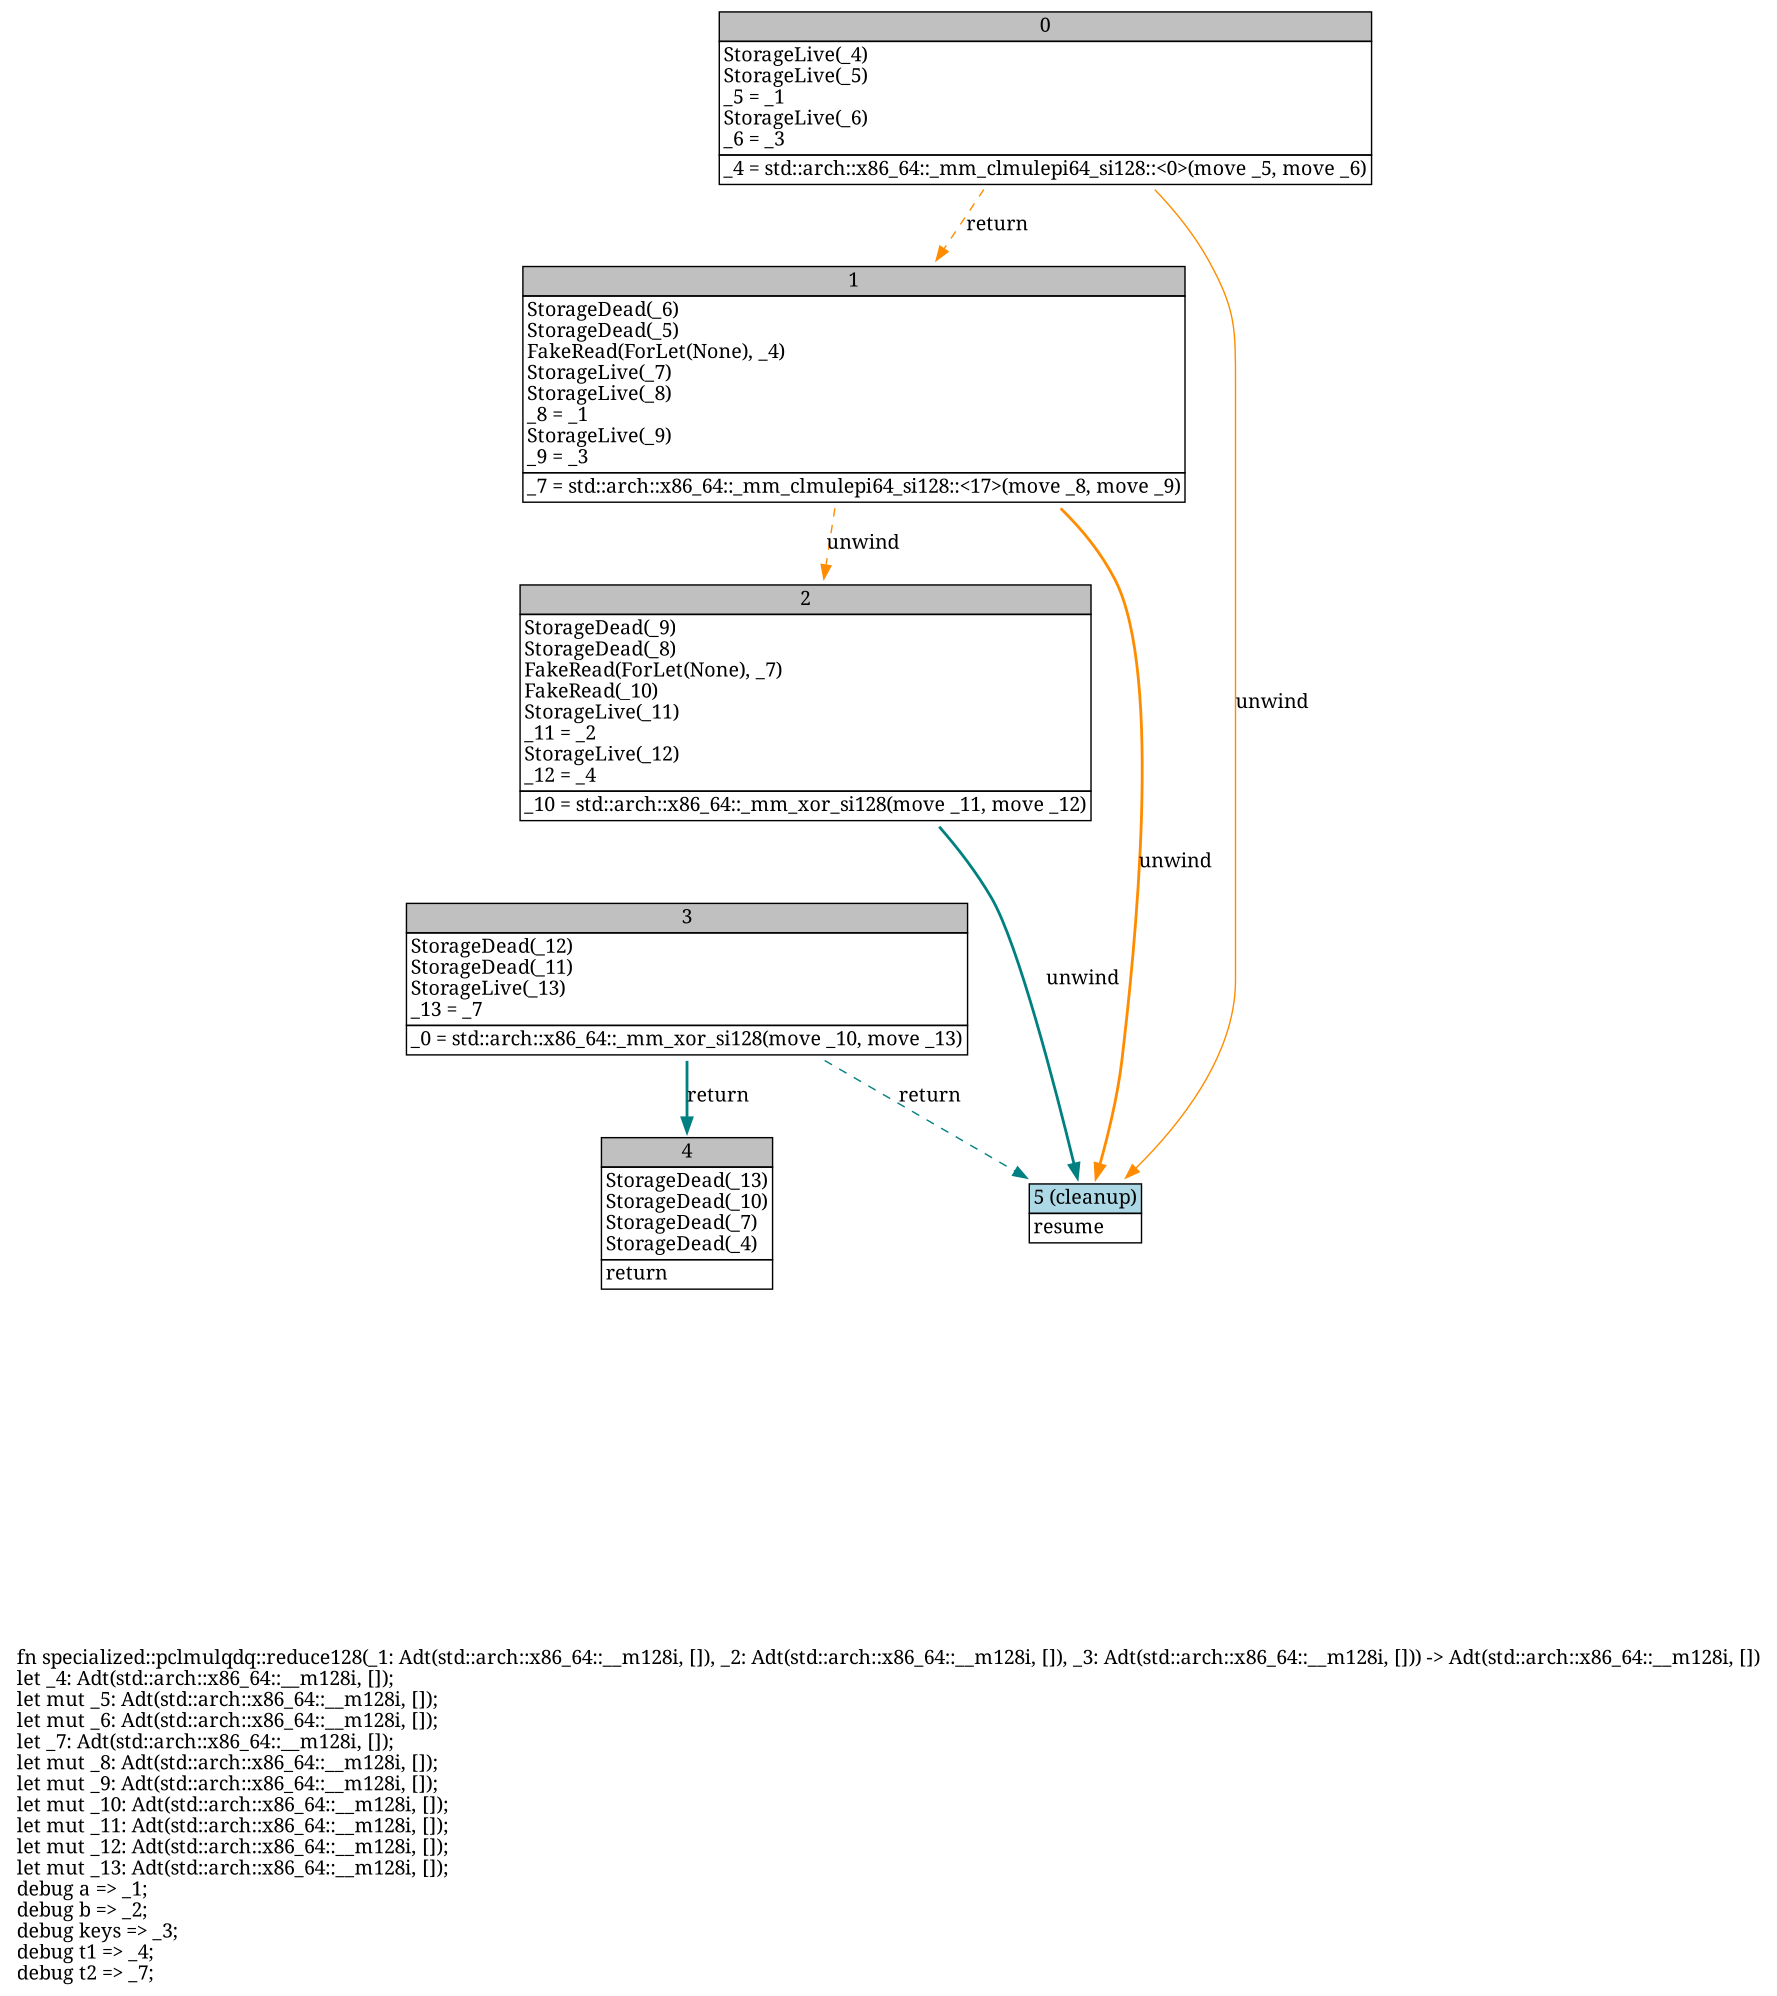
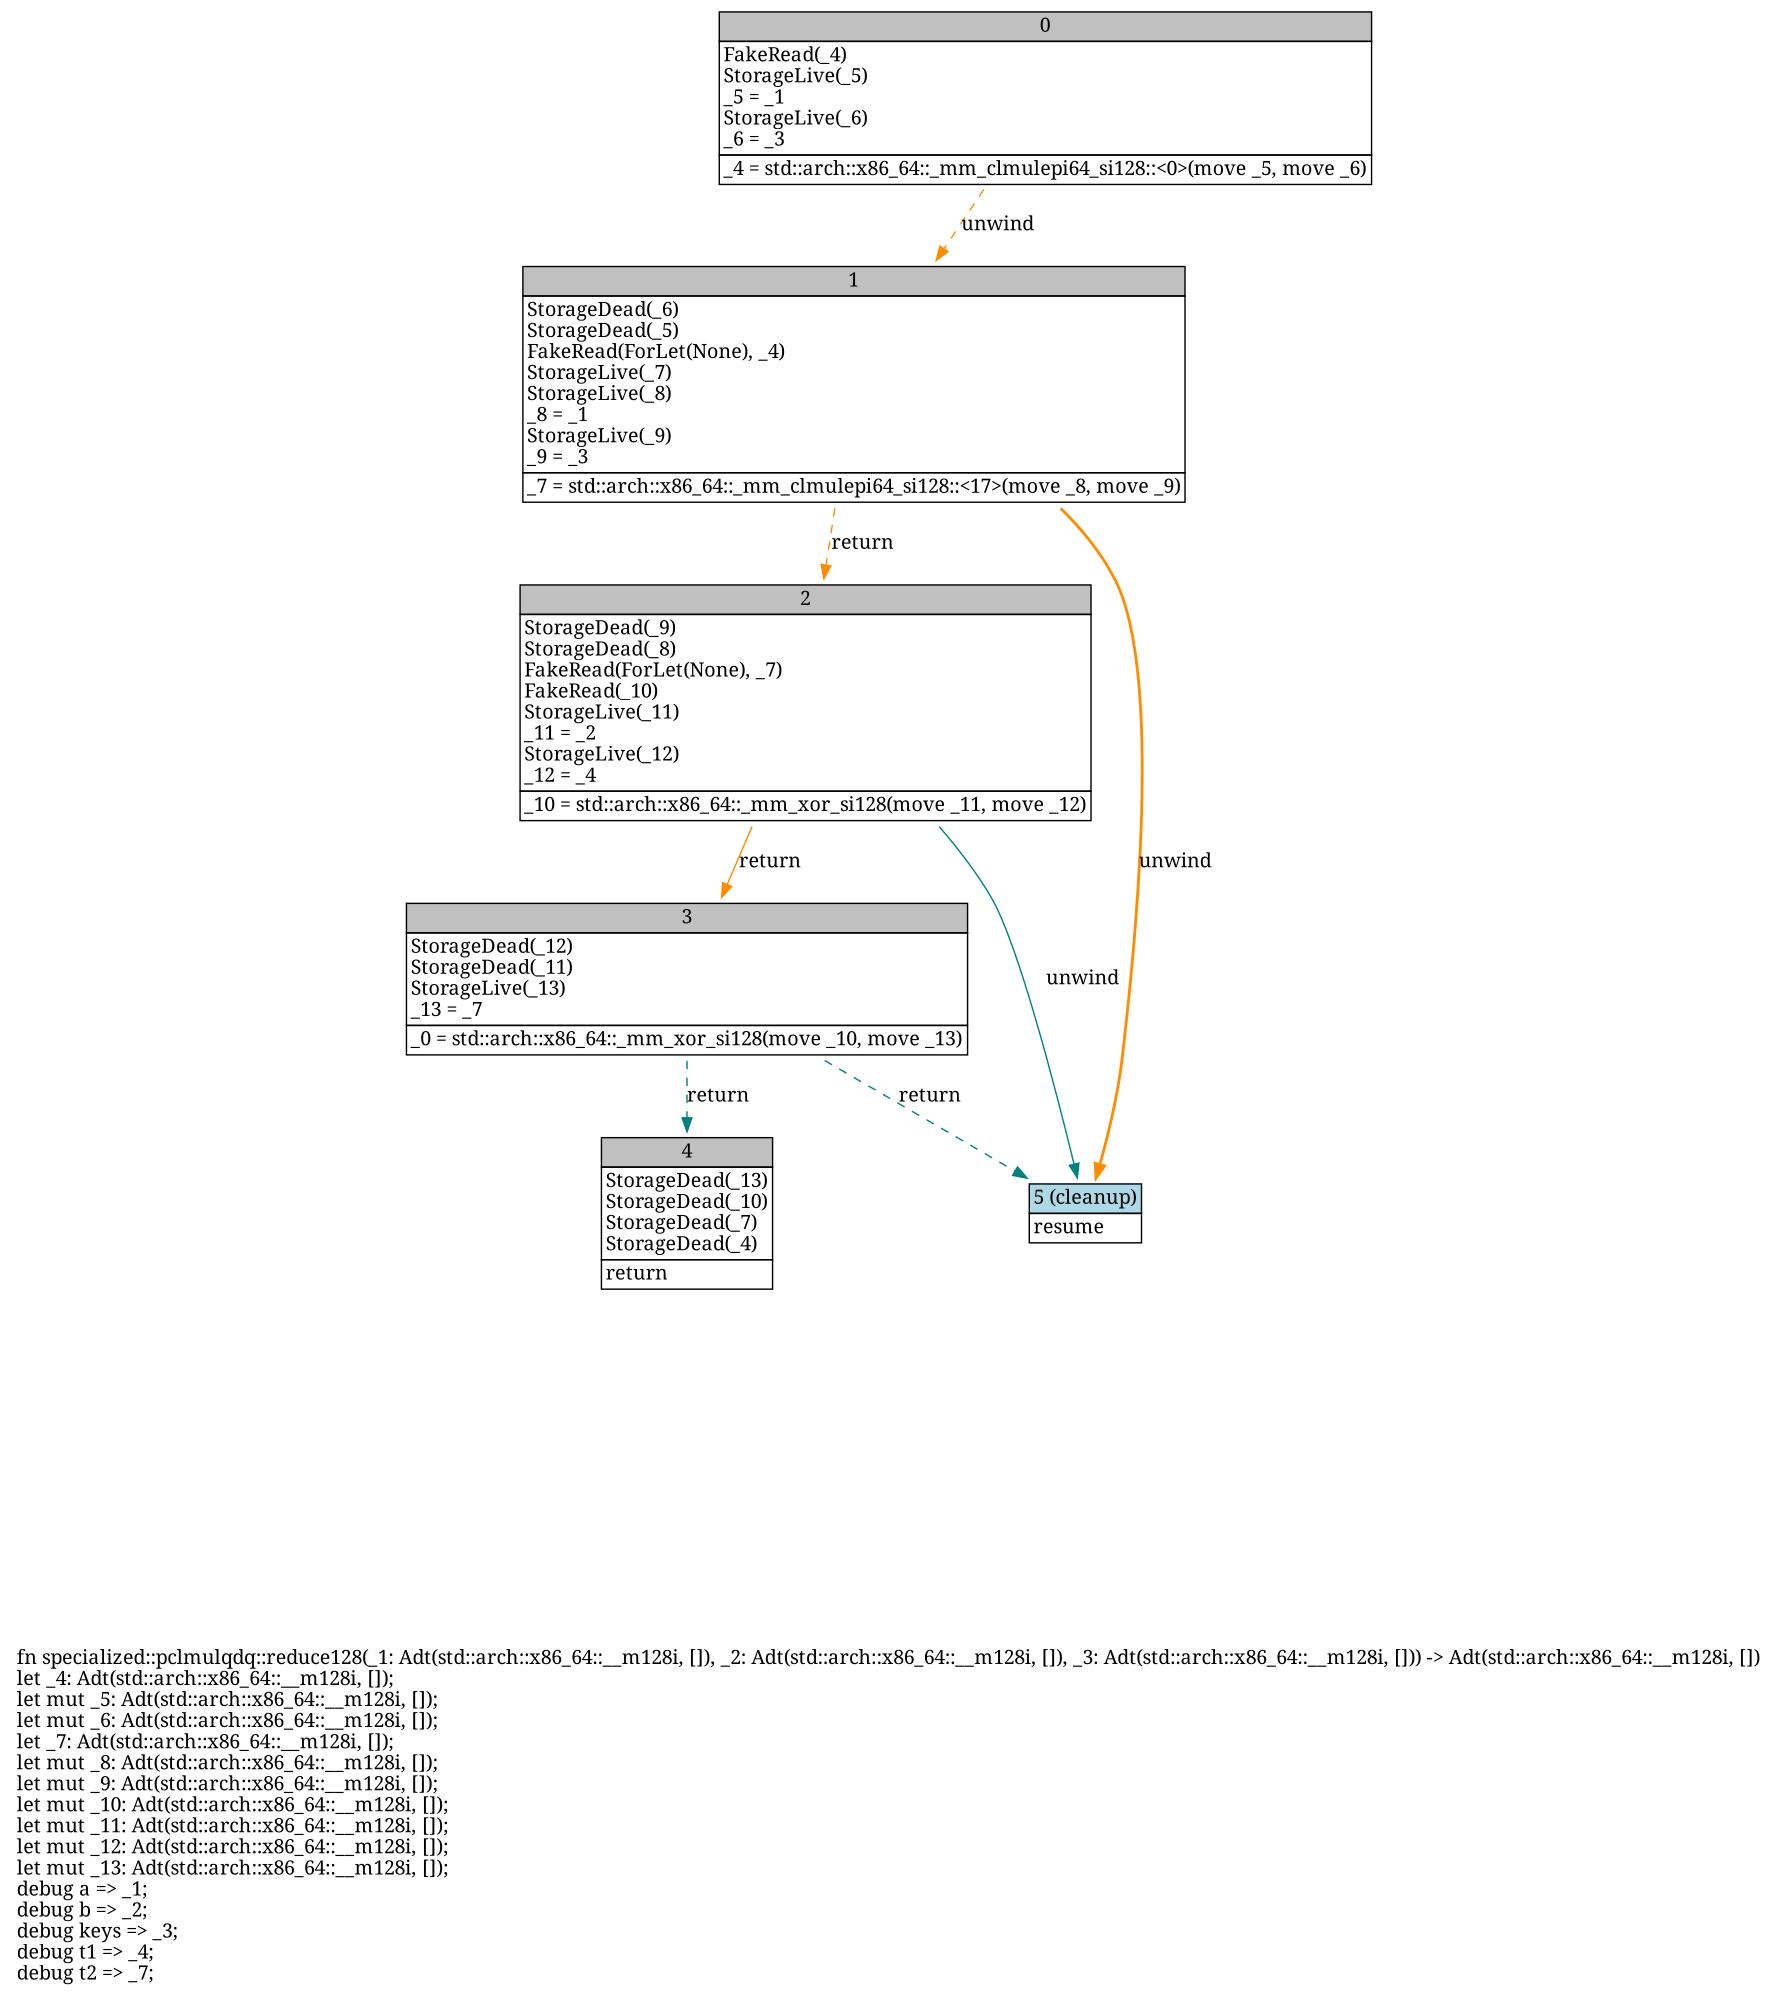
node "0": text "StorageLive(_4)" -> "FakeRead(_4)"
edge "0" -> "1": label "return" -> "unwind"
edge "1" -> "2": label "unwind" -> "return"
edge "0" -> "5 (cleanup)": removed, label "unwind"
edge "2" -> "3": added, label "return"
edge "2" -> "5 (cleanup)": style bold -> solid
edge "3" -> "4": style bold -> dashed
